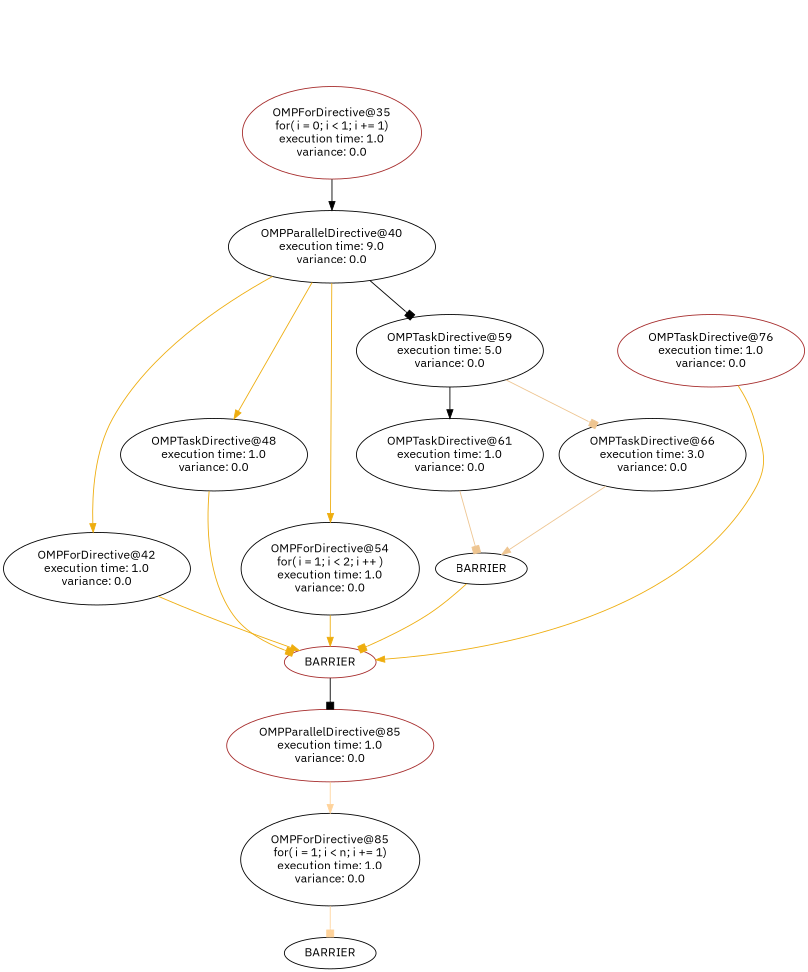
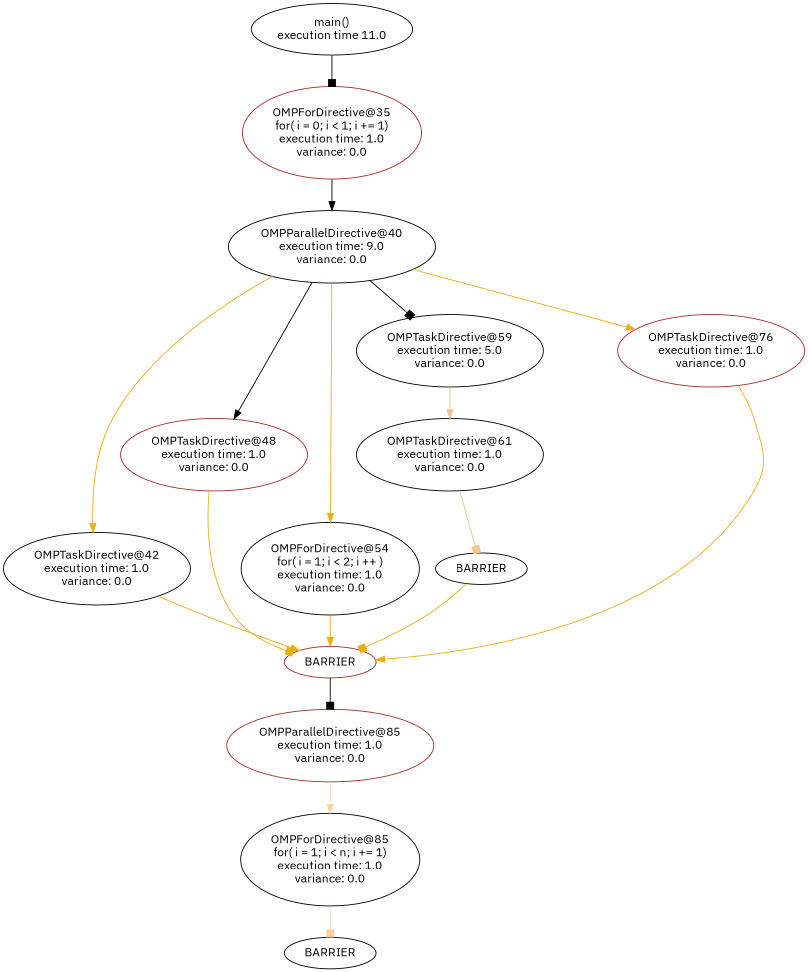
node "main() execution time 11.0": added
edge "OMPParallelDirective@40 execution time: 9.0 variance: 0.0" -> "OMPTaskDirective@76 execution time: 1.0 variance: 0.0": added
edge "OMPParallelDirective@40 execution time: 9.0 variance: 0.0" -> "OMPTaskDirective@48 execution time: 1.0 variance: 0.0": color darkgoldenrod2 -> black
edge "OMPTaskDirective@59 execution time: 5.0 variance: 0.0" -> "OMPTaskDirective@61 execution time: 1.0 variance: 0.0": color black -> burlywood2
node "OMPTaskDirective@48 execution time: 1.0 variance: 0.0": color black -> brown
node "OMPTaskDirective@66 execution time: 3.0 variance: 0.0": removed
node "OMPForDirective@42 execution time: 1.0 variance: 0.0": label "OMPForDirective@42 execution time: 1.0 variance: 0.0" -> "OMPTaskDirective@42 execution time: 1.0 variance: 0.0"
